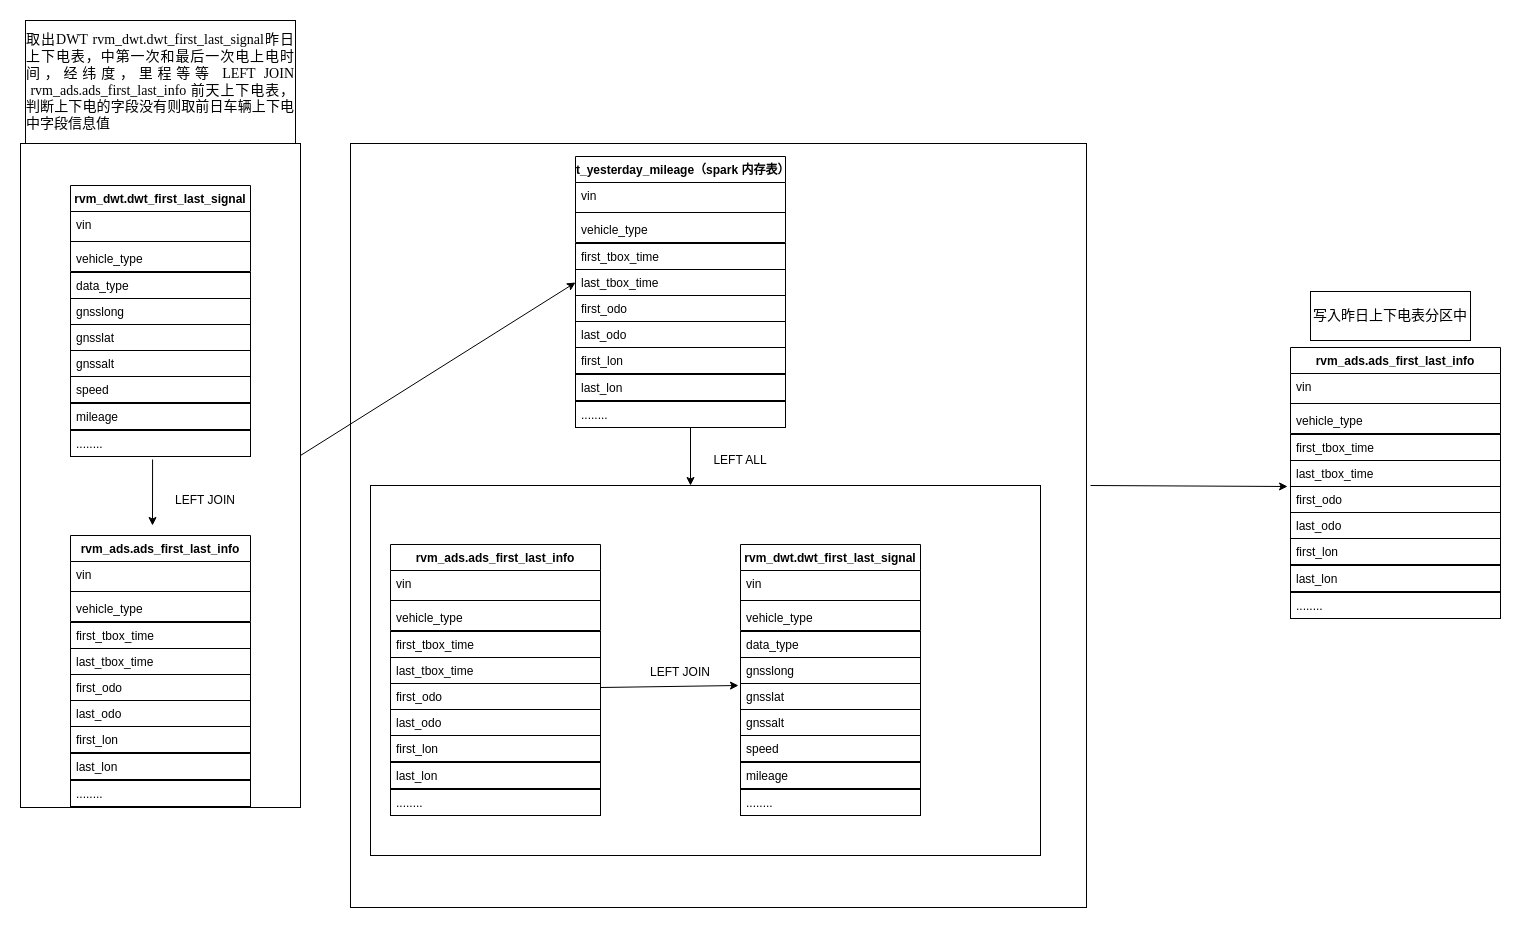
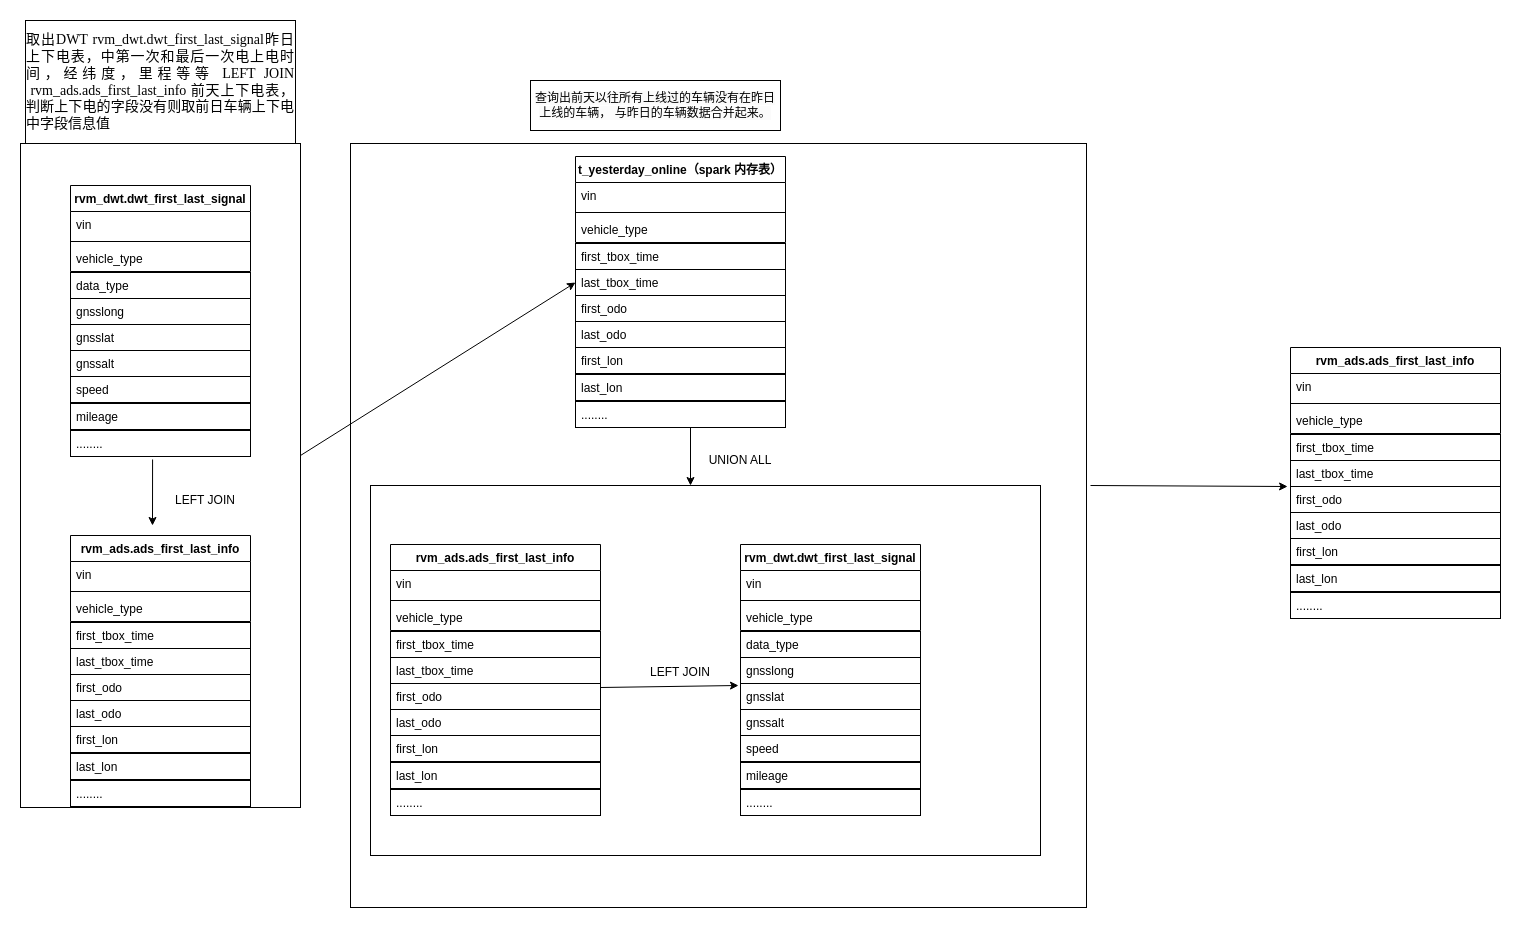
node "查询出前天以往所有上线过的车辆没有在昨日上线的车辆， 与昨日的车辆数据合并起来。": added
node "t_yesterday_mileage（spark 内存表）": label "t_yesterday_mileage（spark 内存表）" -> "t_yesterday_online（spark 内存表）"
node "写入昨日上下电表分区中": removed
node "LEFT ALL": label "LEFT ALL" -> "UNION ALL"
